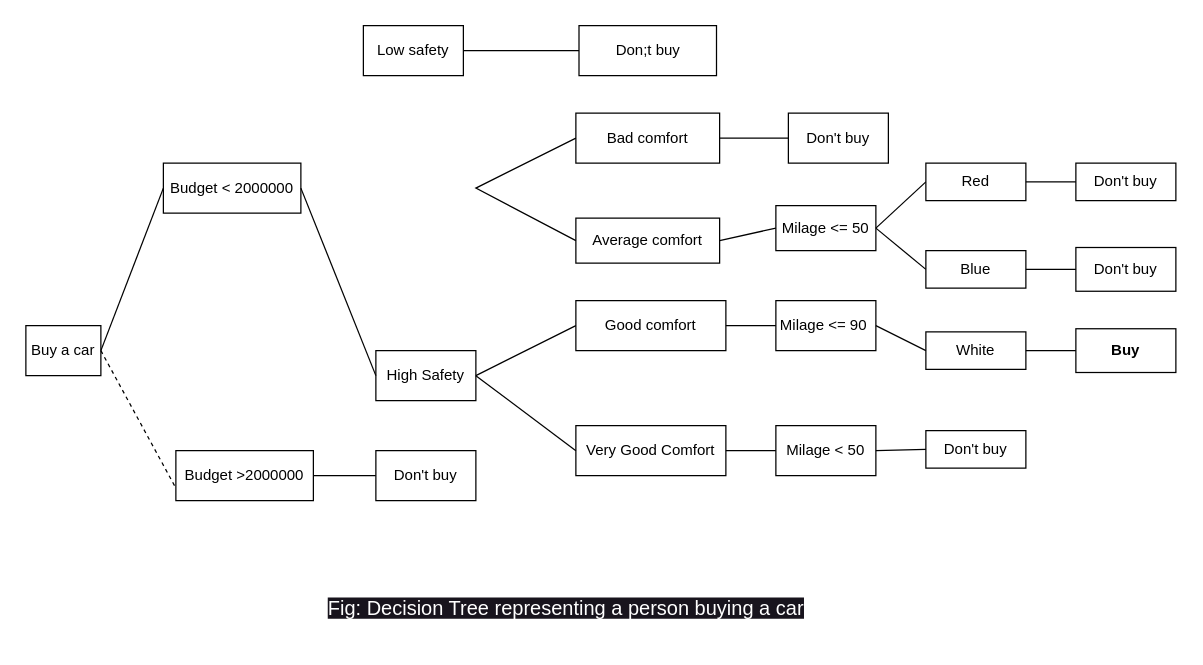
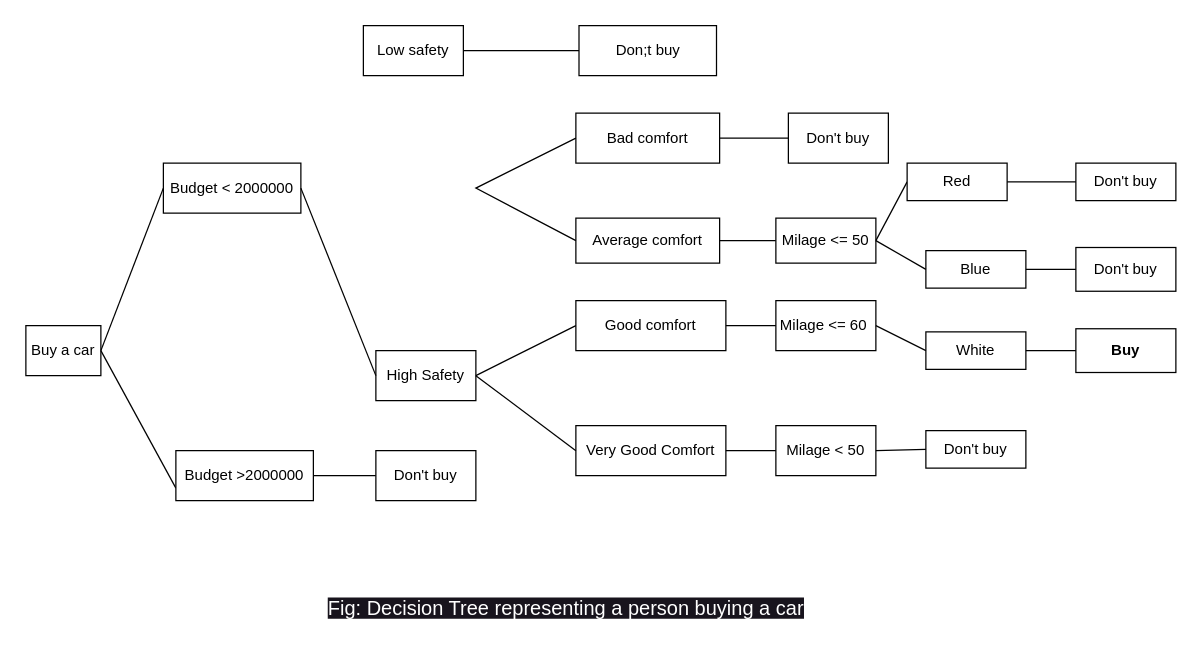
node "Red": moved (976, 182) -> (957, 182)
node "Milage <= 50": moved (826, 228) -> (826, 241)
node "Milage <= 90": label "Milage <= 90" -> "Milage <= 60"
edge "Buy a car" -- "Budget >2000000": style dashed -> solid
